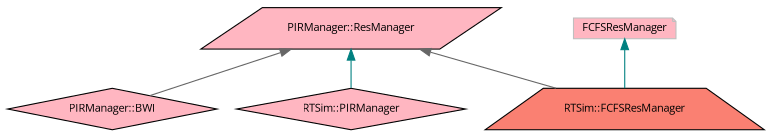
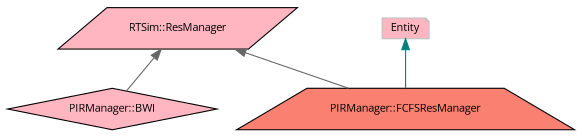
node "PIRManager::ResManager": label "PIRManager::ResManager" -> "RTSim::ResManager"
node "FCFSResManager": label "FCFSResManager" -> "Entity"
node "RTSim::PIRManager": removed
node "RTSim::FCFSResManager": label "RTSim::FCFSResManager" -> "PIRManager::FCFSResManager"
